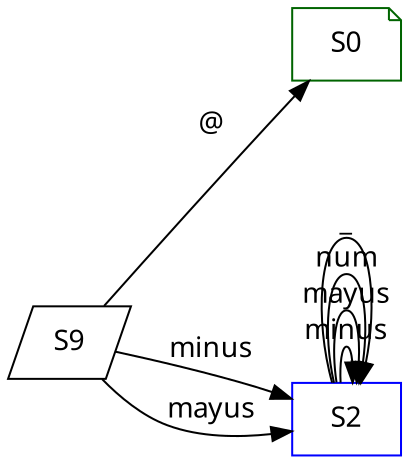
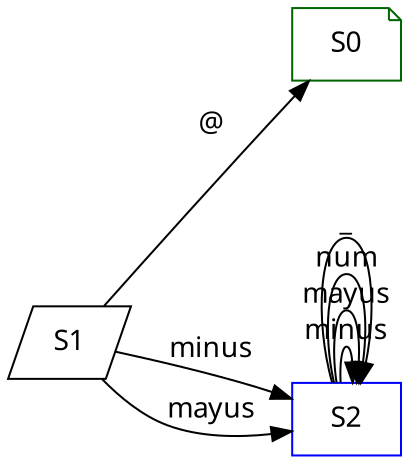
node "S9": label "S9" -> "S1"
